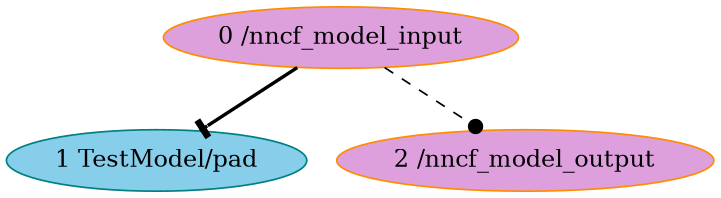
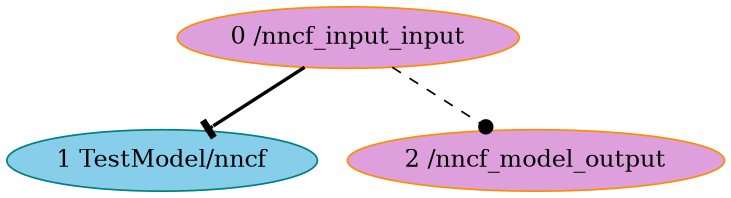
node "0 /nncf_model_input": label "0 /nncf_model_input" -> "0 /nncf_input_input"
node "1 TestModel/pad": label "1 TestModel/pad" -> "1 TestModel/nncf"
